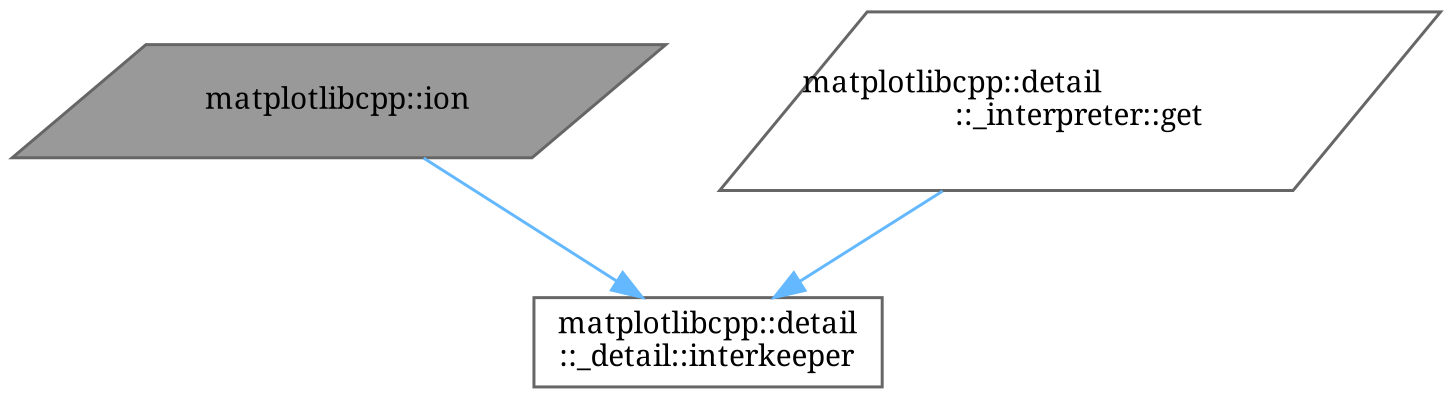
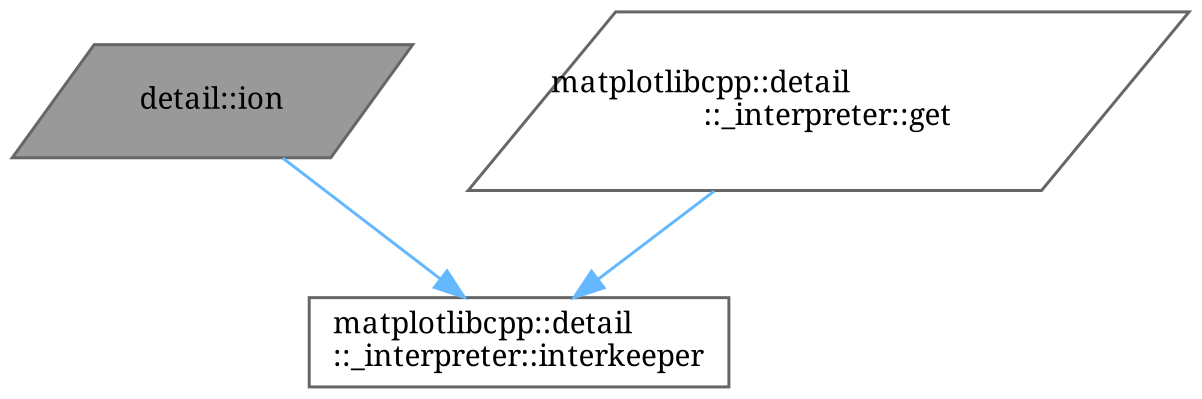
node "matplotlibcpp::ion": label "matplotlibcpp::ion" -> "detail::ion"
node "matplotlibcpp::detail ::_detail::interkeeper": label "matplotlibcpp::detail ::_detail::interkeeper" -> "matplotlibcpp::detail ::_interpreter::interkeeper"
